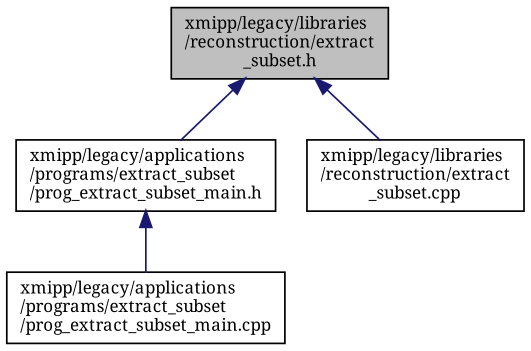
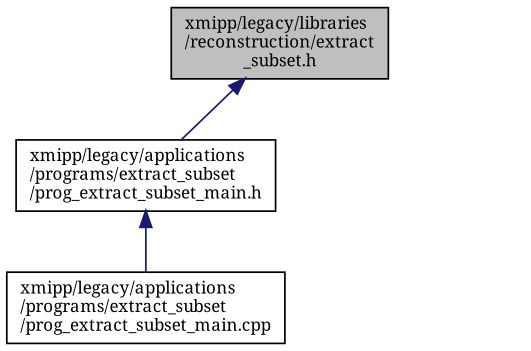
node "xmipp/legacy/libraries /reconstruction/extract _subset.cpp": removed
